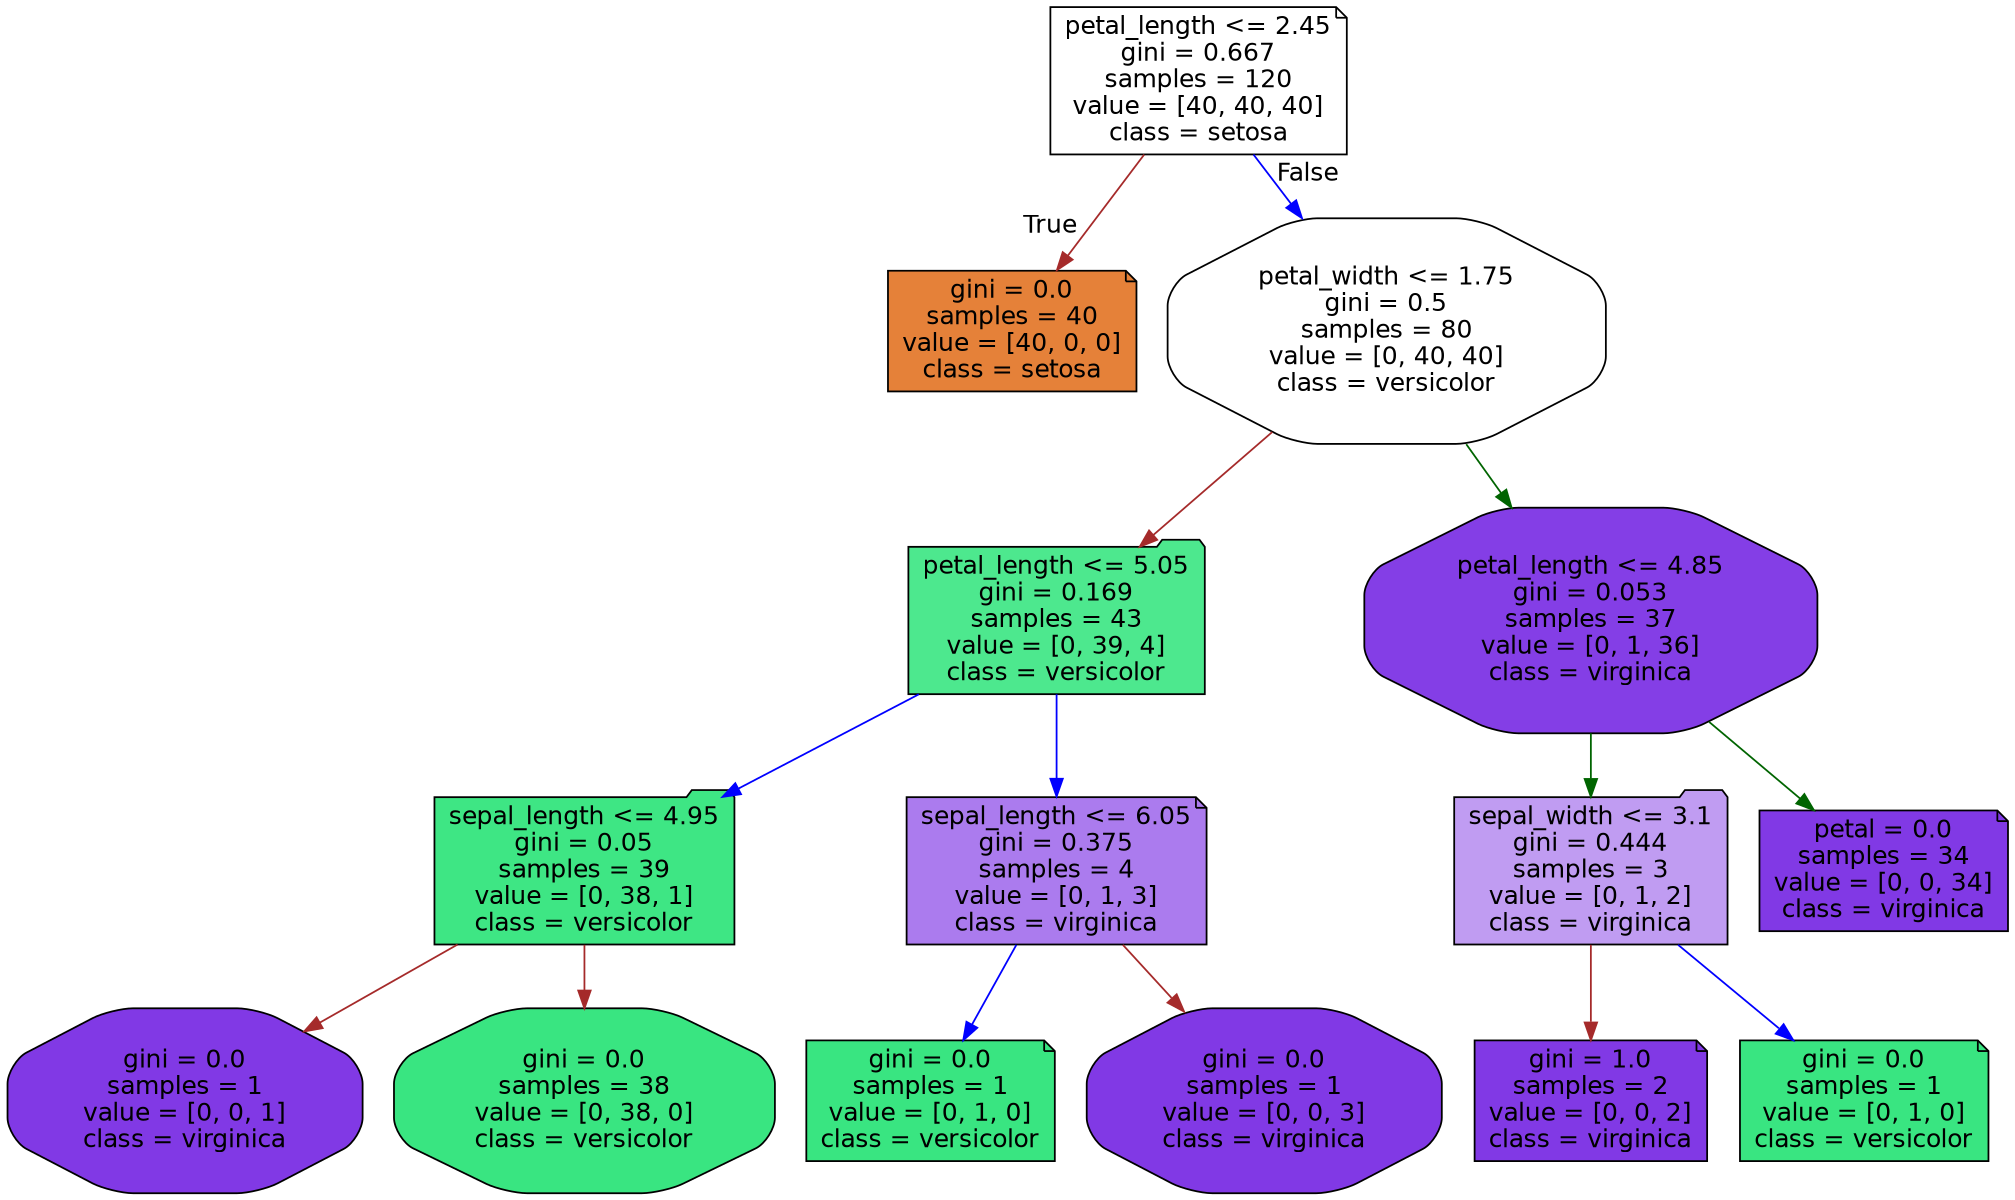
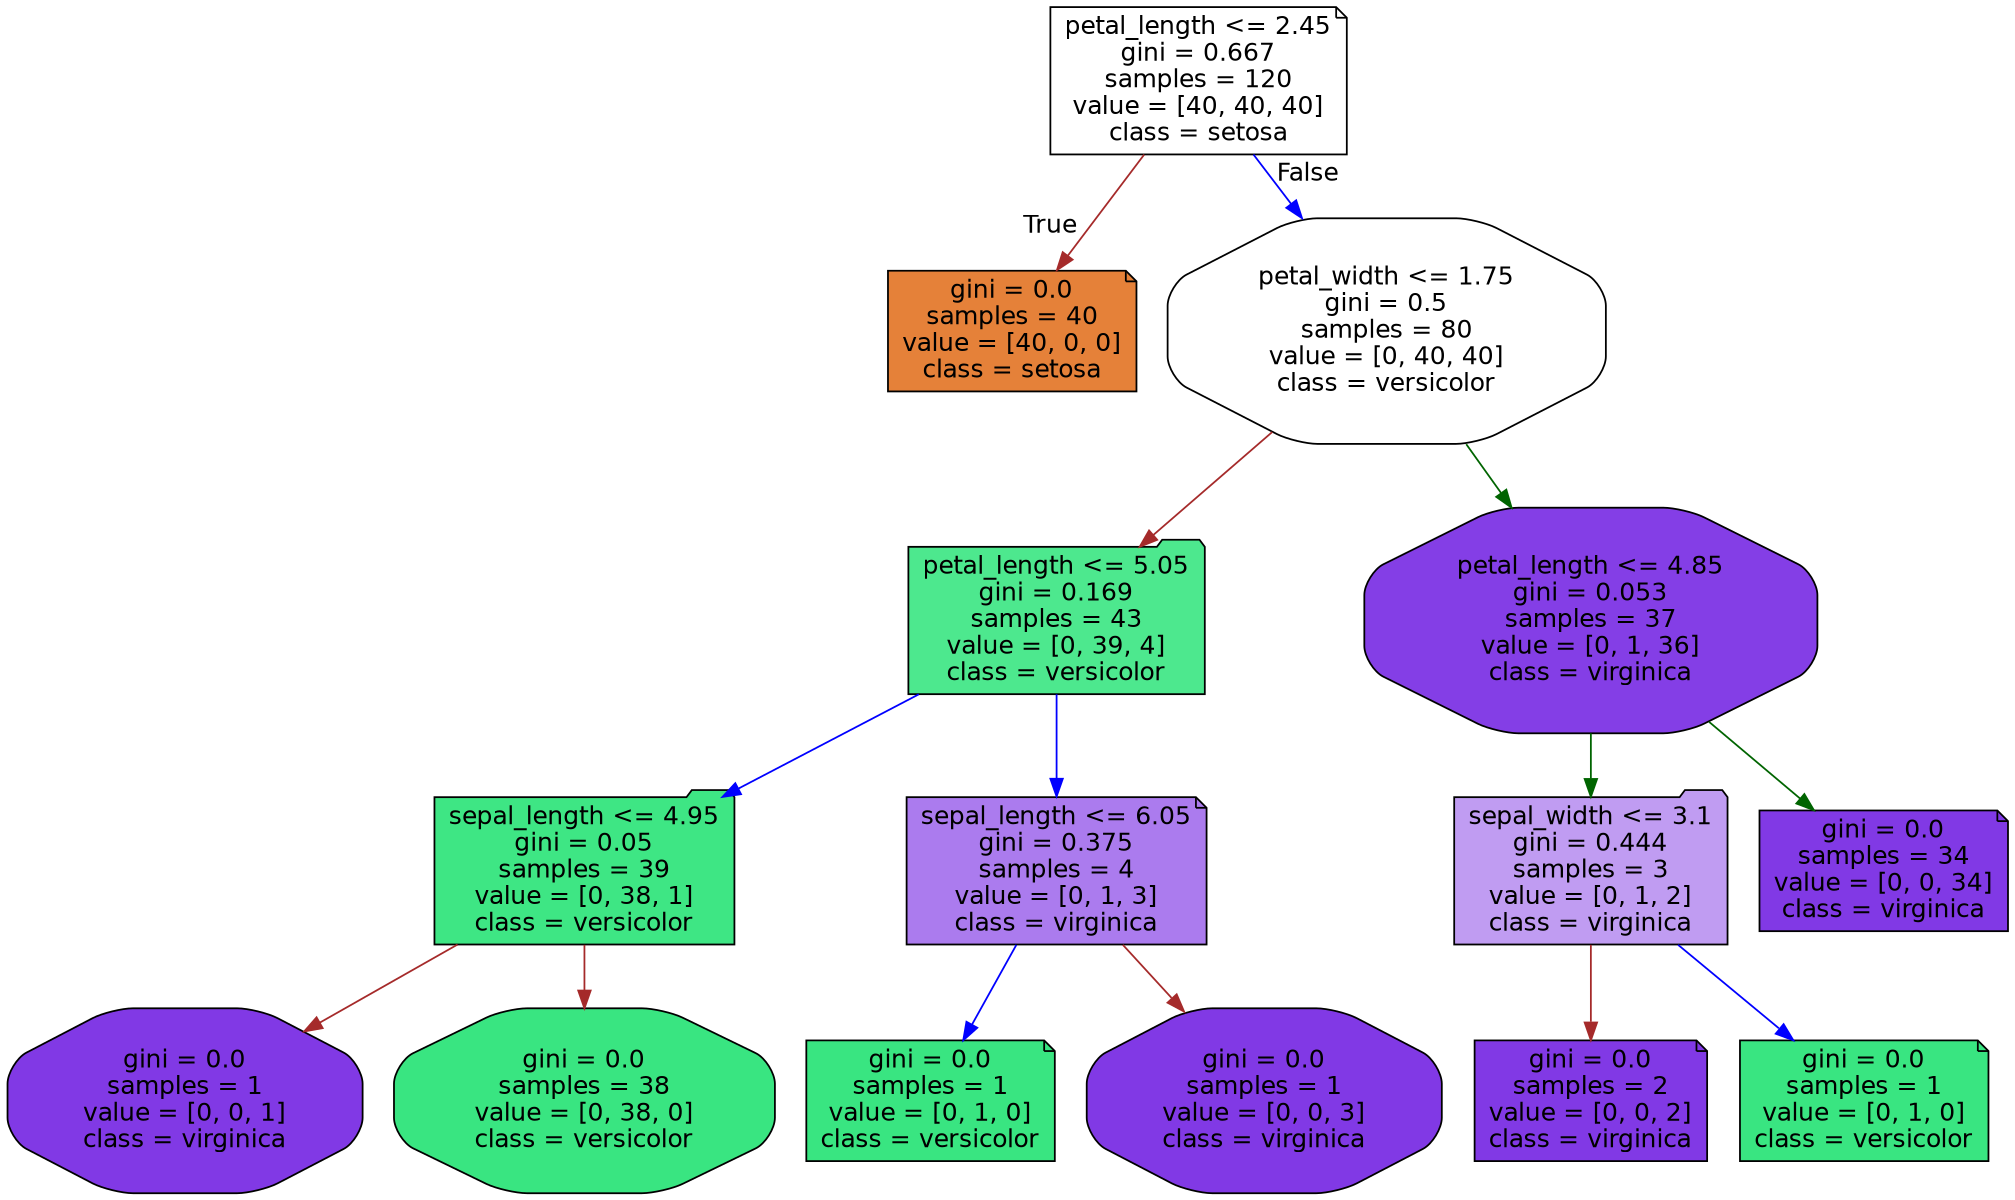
node "petal = 0.0 samples = 34 value = [0, 0, 34] class = virginica": label "petal = 0.0 samples = 34 value = [0, 0, 34] class = virginica" -> "gini = 0.0 samples = 34 value = [0, 0, 34] class = virginica"
node "gini = 1.0 samples = 2 value = [0, 0, 2] class = virginica": label "gini = 1.0 samples = 2 value = [0, 0, 2] class = virginica" -> "gini = 0.0 samples = 2 value = [0, 0, 2] class = virginica"
